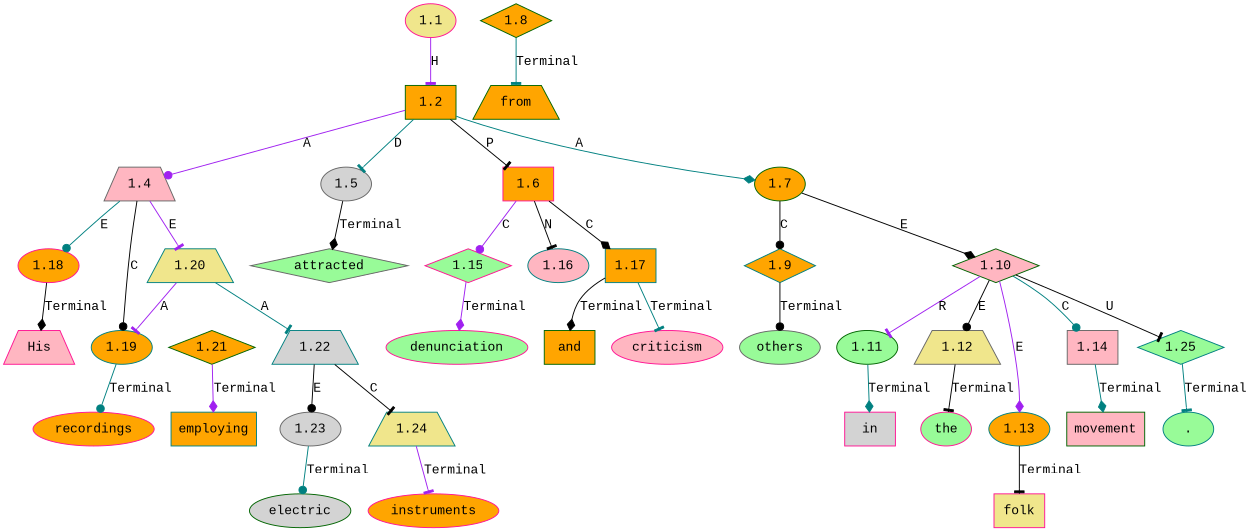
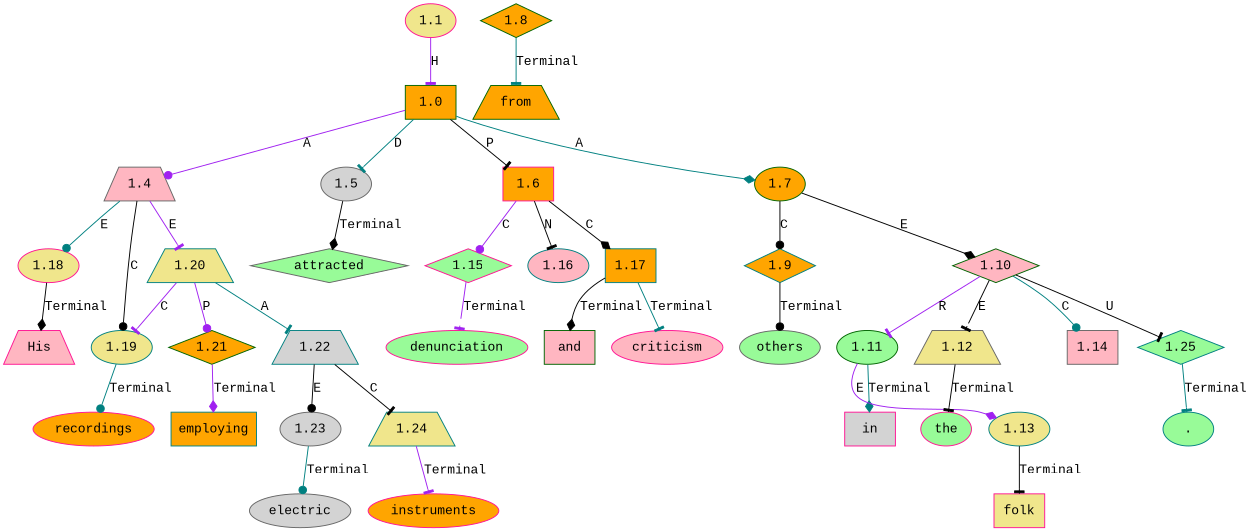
node "1.2": label "1.2" -> "1.0"
node "1.18": fillcolor orange -> khaki
edge "1.15" -> "denunciation": arrowhead diamond -> tee
edge "1.10" -> "1.12": arrowhead dot -> tee
edge "1.20" -> "1.21": added, label "P"
edge "1.20" -> "1.19": label "A" -> "C"
edge "1.10" -> "1.13": now "1.11" -> "1.13"
node "1.19": fillcolor orange -> khaki
node "and": fillcolor orange -> lightpink
node "1.13": fillcolor orange -> khaki
node "movement": removed
node "electric": color darkgreen -> gray40
